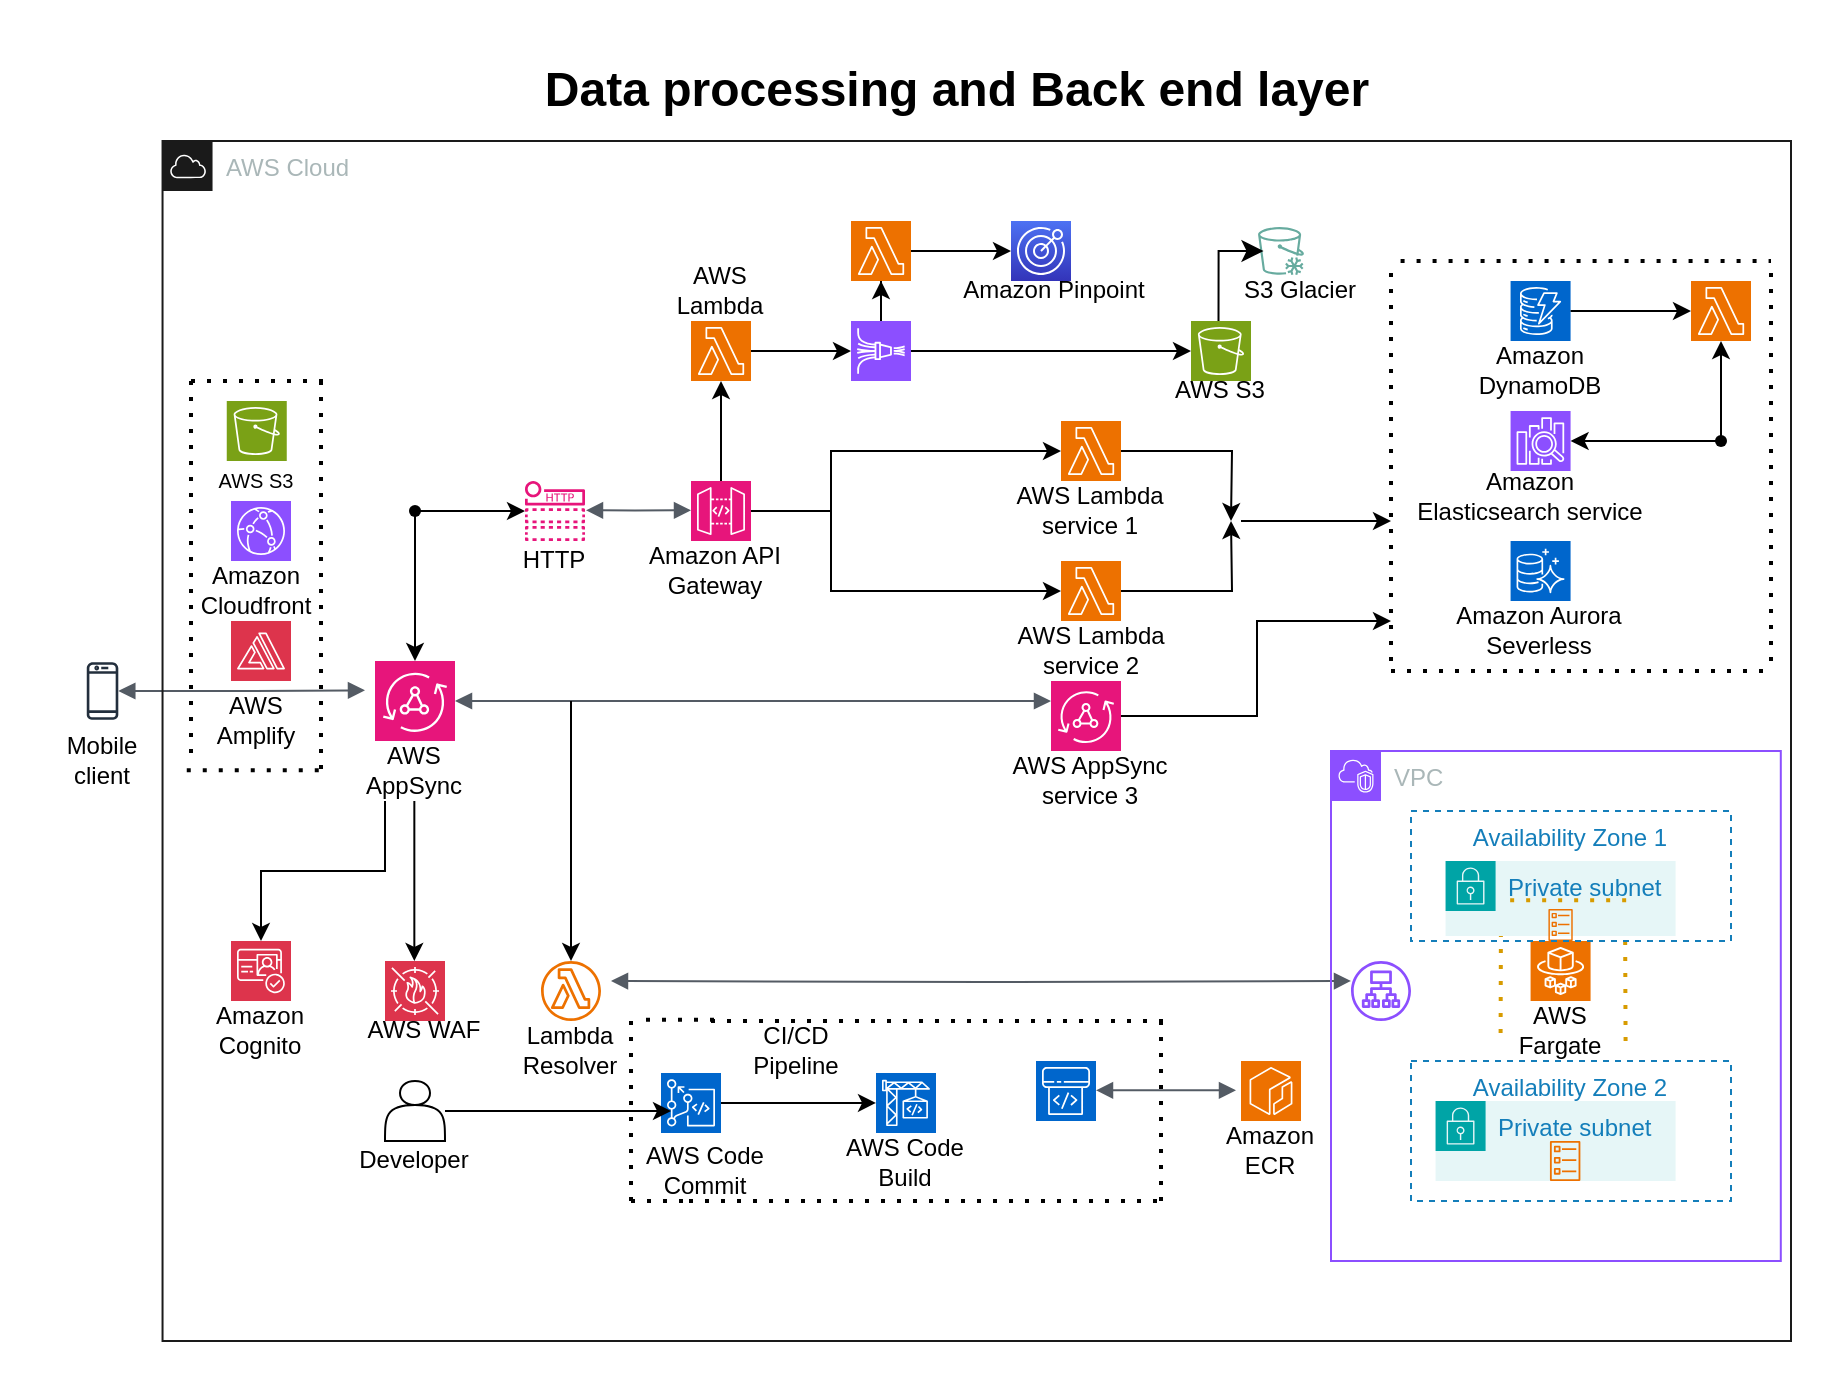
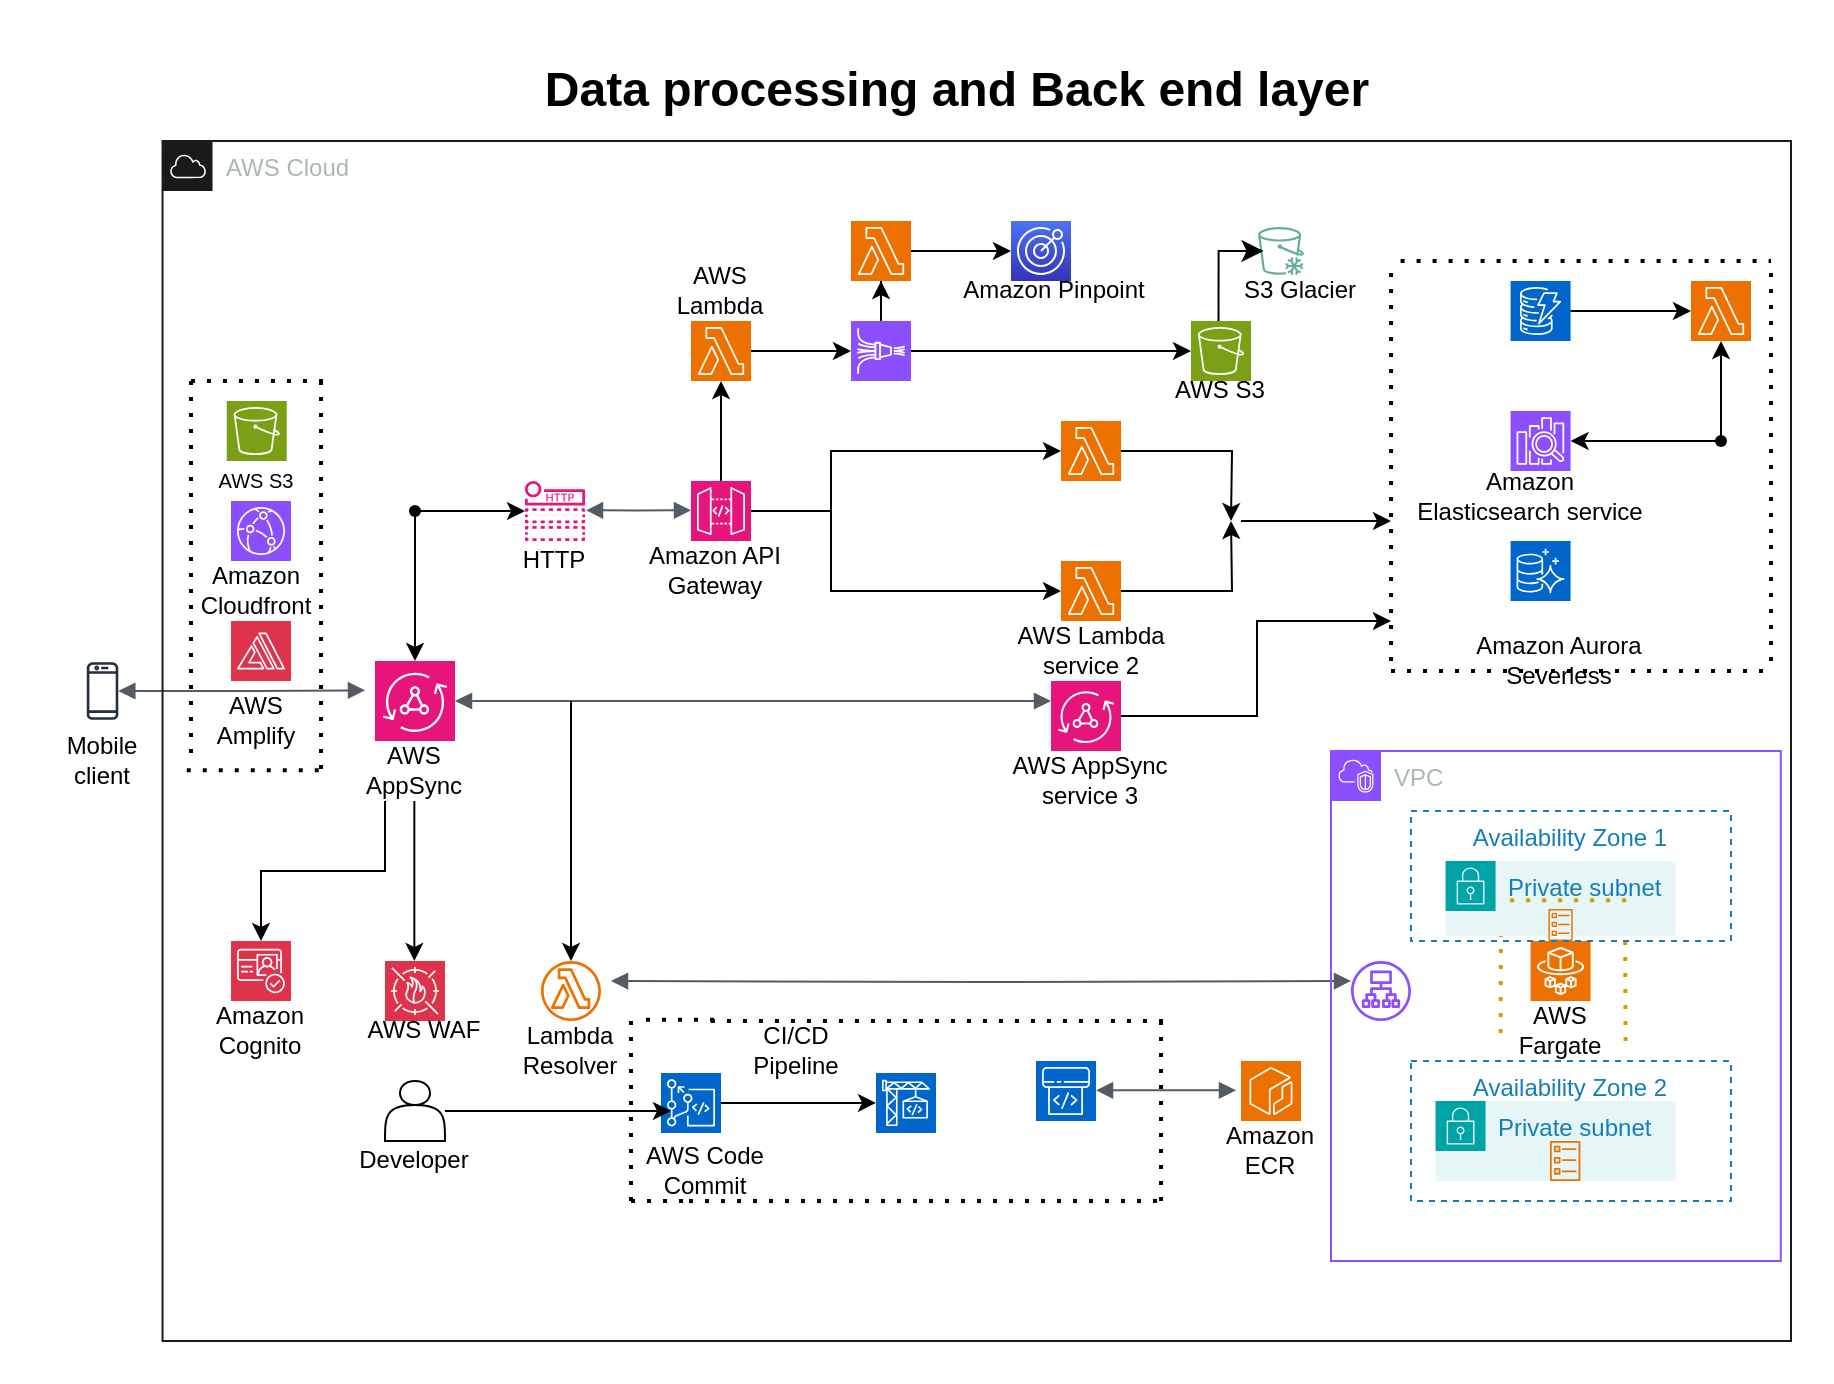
node "Amazon DynamoDB": removed
node "AWS Lambda service 1": removed
node "Amazon Aurora Severless": moved (1541, 631) -> (1561, 661)
node "AWS Code Build": removed
